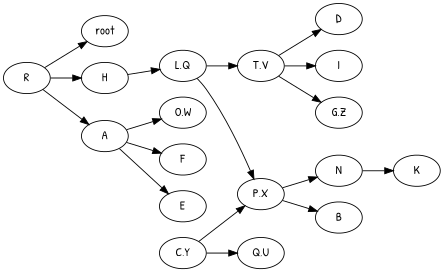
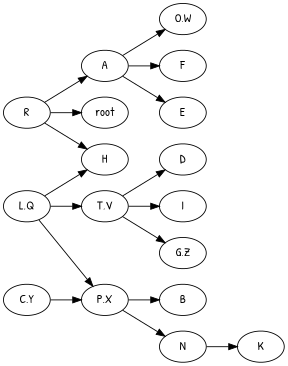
edge "H" -> "L,Q": reversed
node "Q,U": removed
